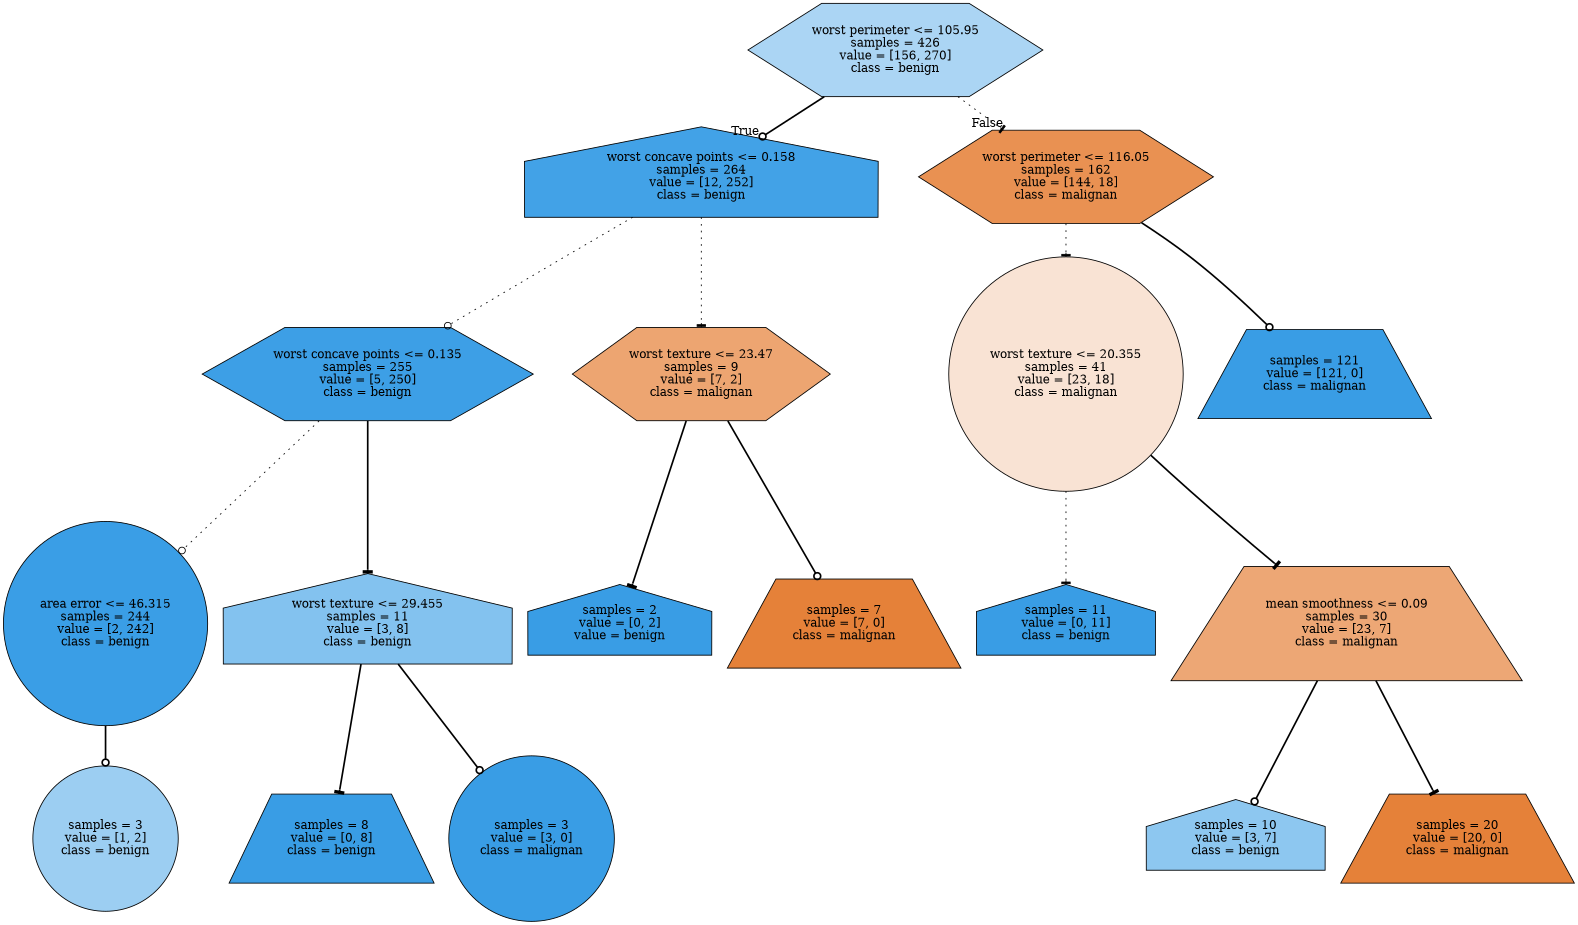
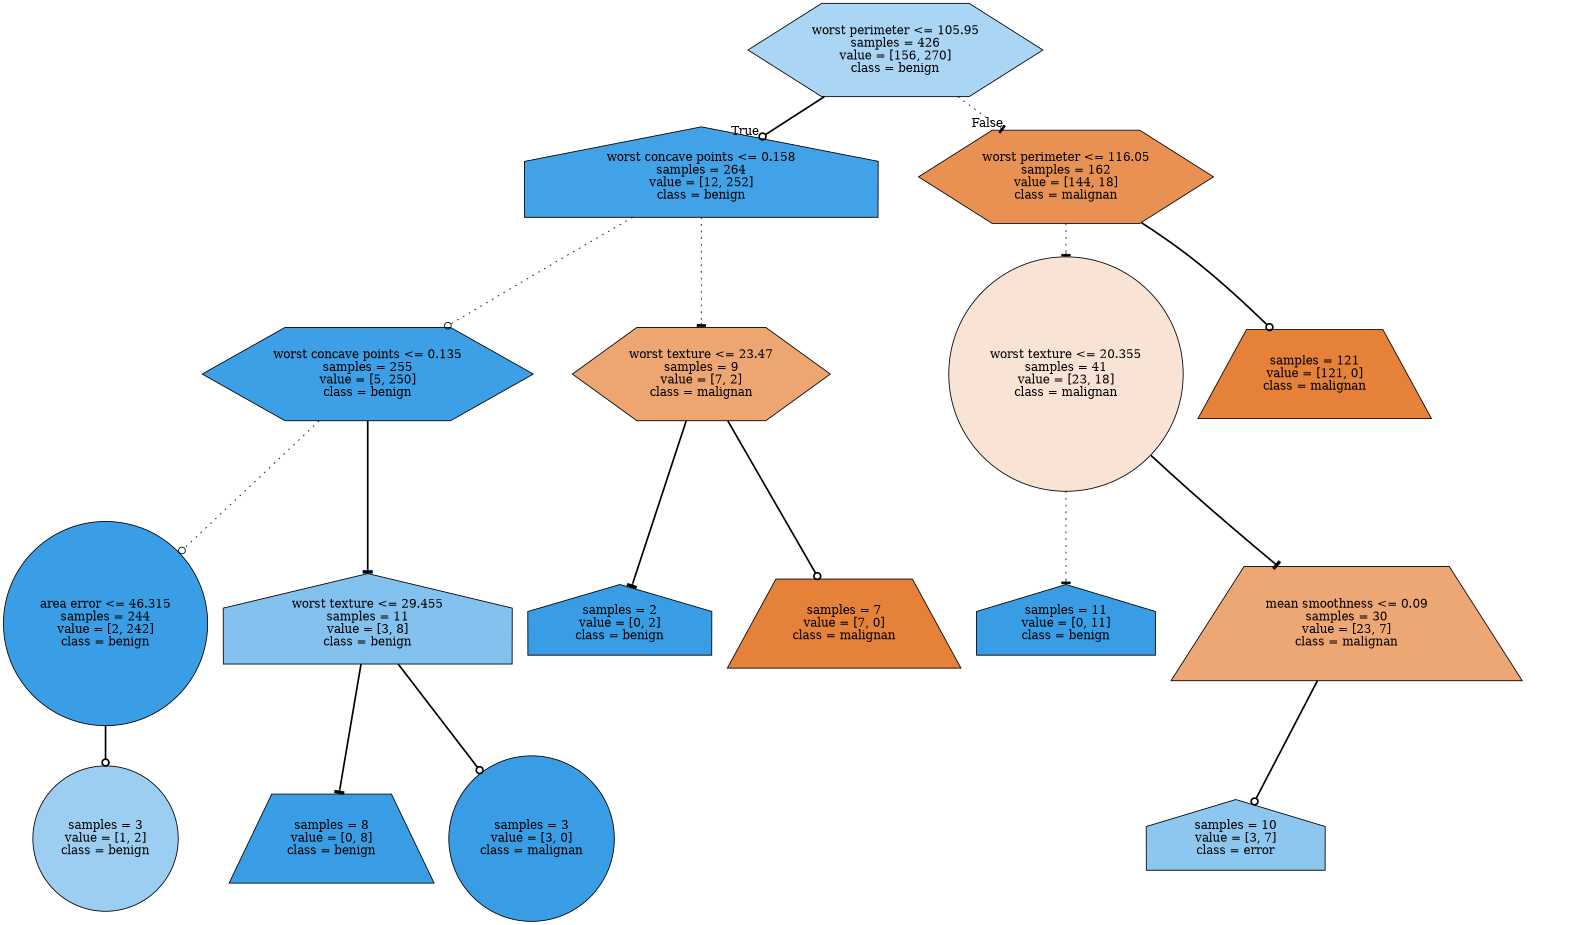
node "samples = 121 value = [121, 0] class = malignan": fillcolor #399de5ff -> #e58139ff
node "samples = 2 value = [0, 2] value = benign": label "samples = 2 value = [0, 2] value = benign" -> "samples = 2 value = [0, 2] class = benign"
node "samples = 10 value = [3, 7] class = benign": label "samples = 10 value = [3, 7] class = benign" -> "samples = 10 value = [3, 7] class = error"
node "samples = 20 value = [20, 0] class = malignan": removed
